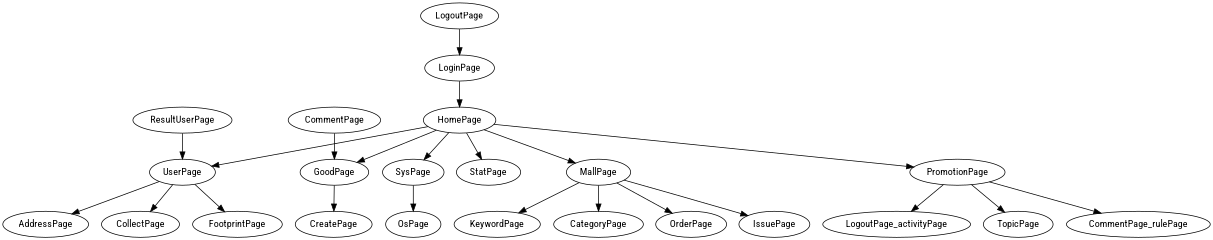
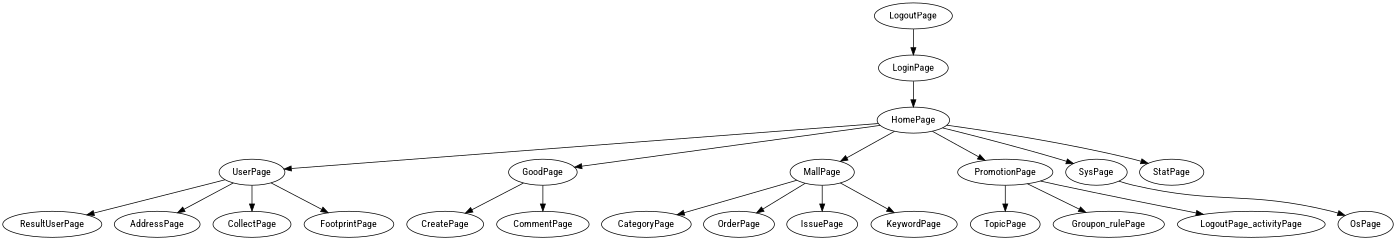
edge "CommentPage" -> "GoodPage": reversed
edge "ResultUserPage" -> "UserPage": reversed
node "CommentPage_rulePage": label "CommentPage_rulePage" -> "Groupon_rulePage"
